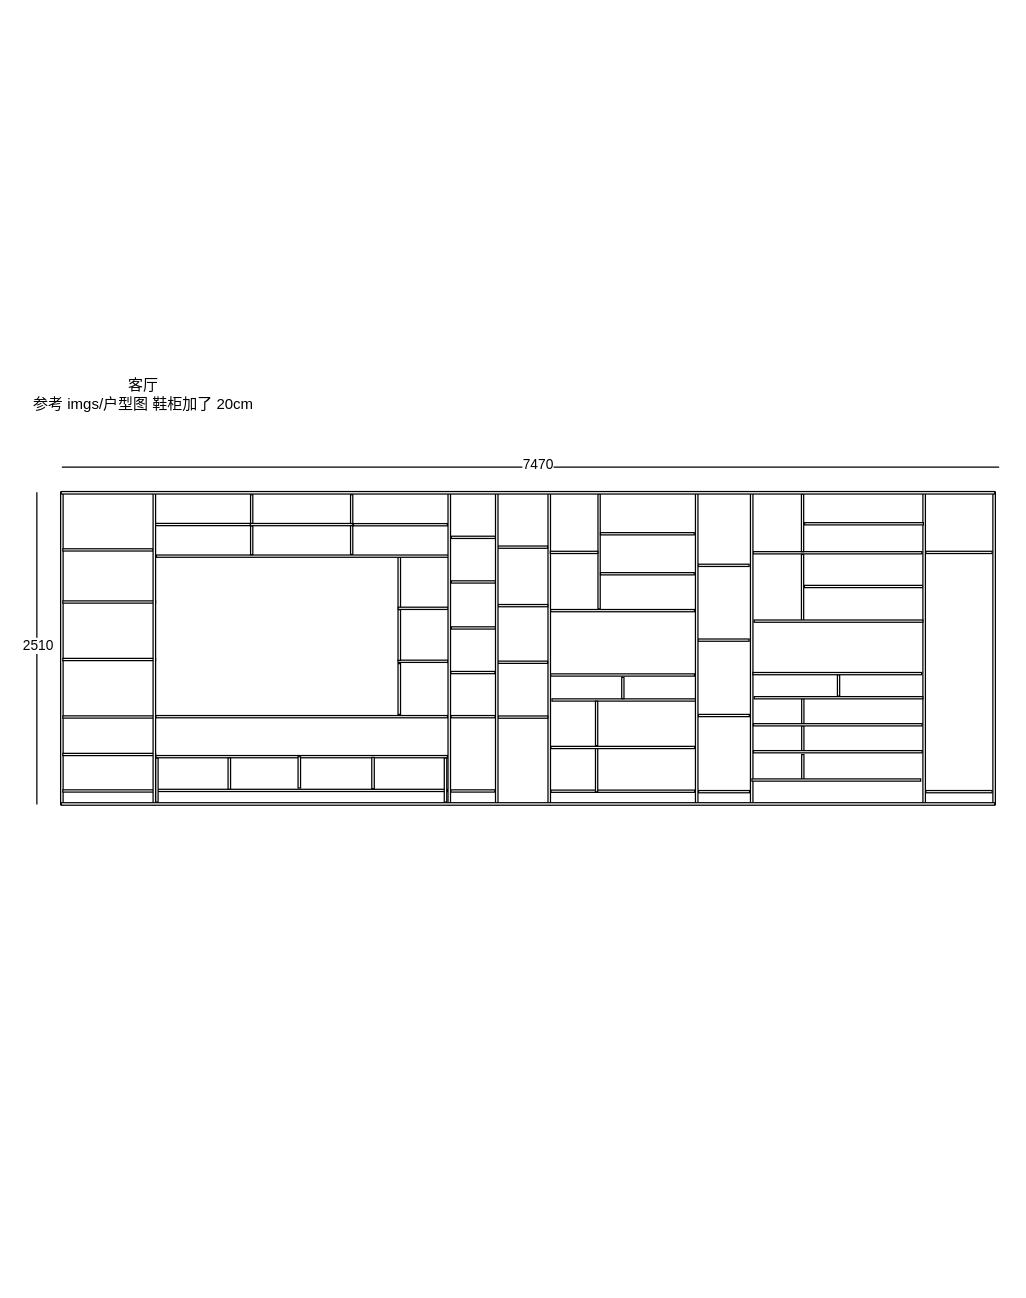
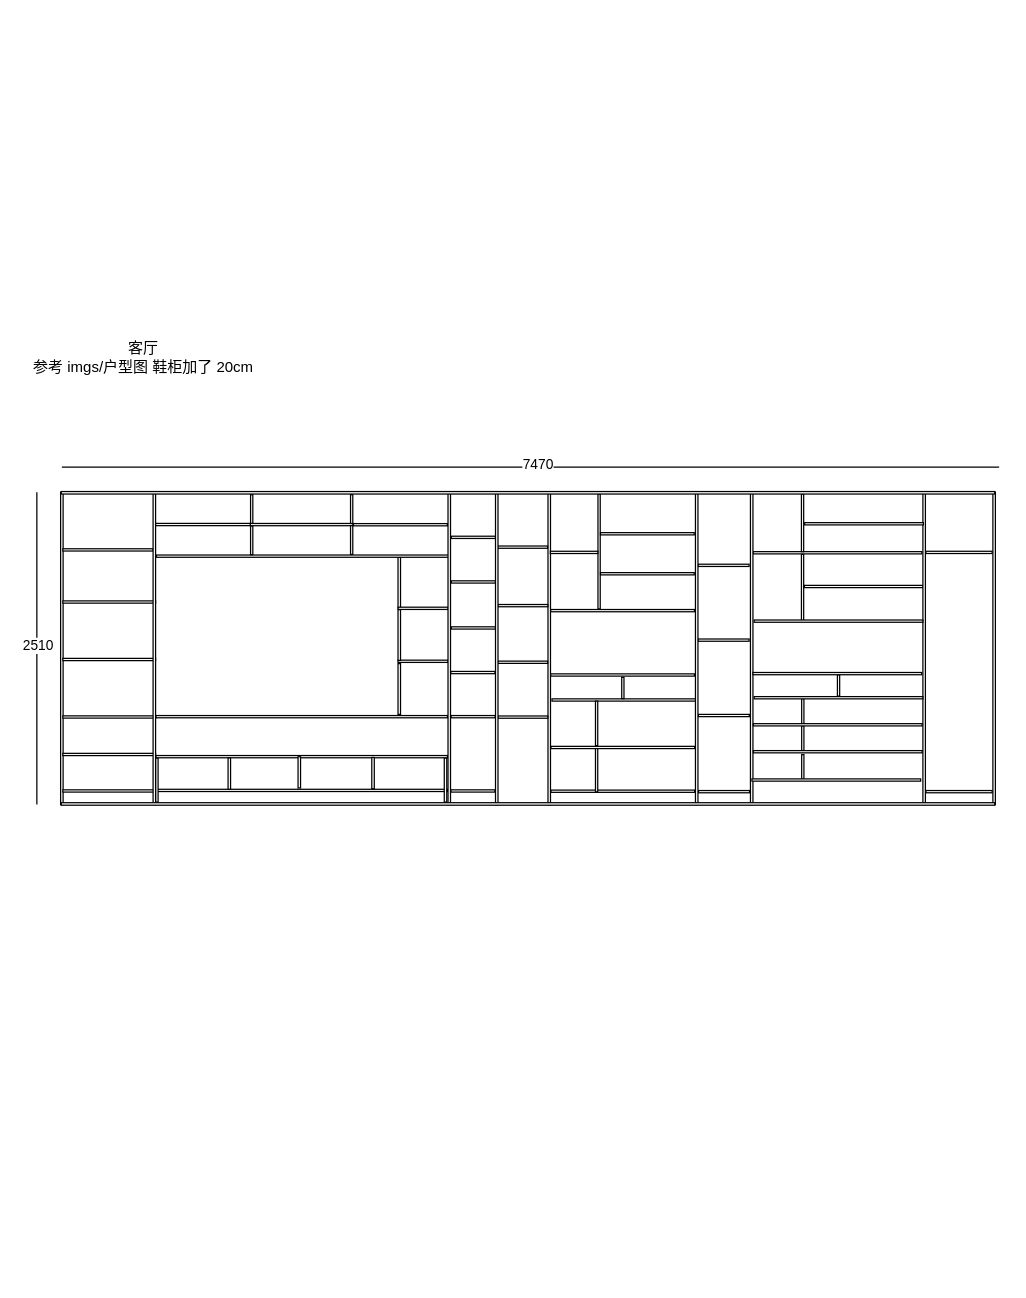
node "客厅 参考 imgs/户型图 鞋柜加了 20cm": moved (144, 394) -> (144, 357)
